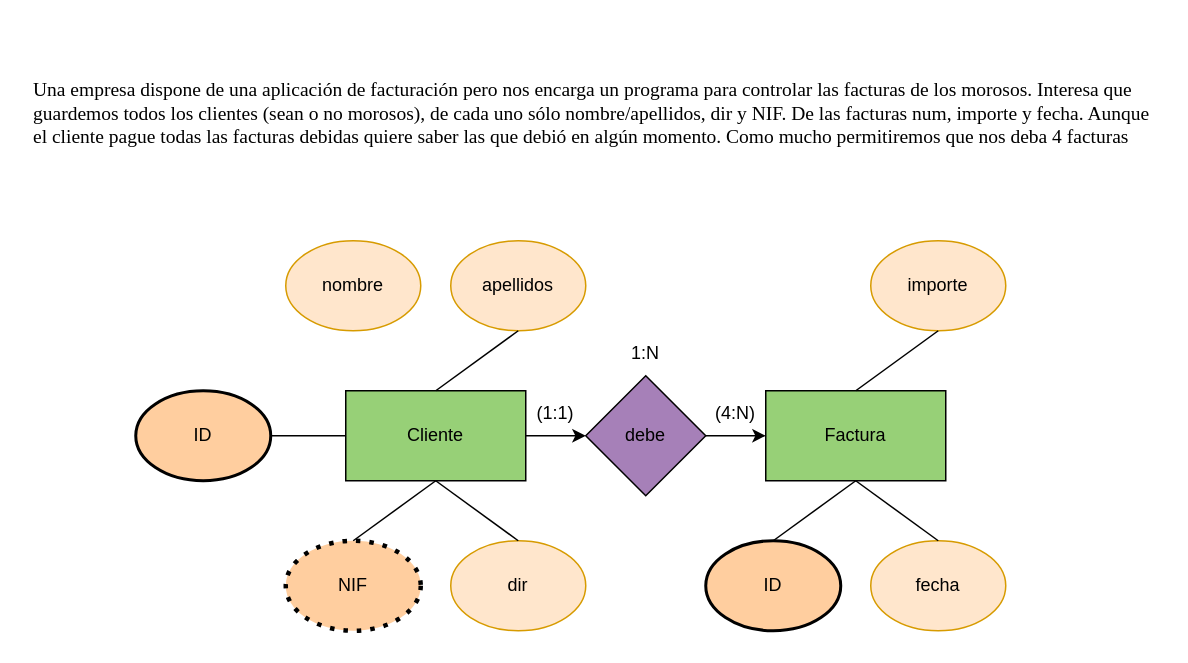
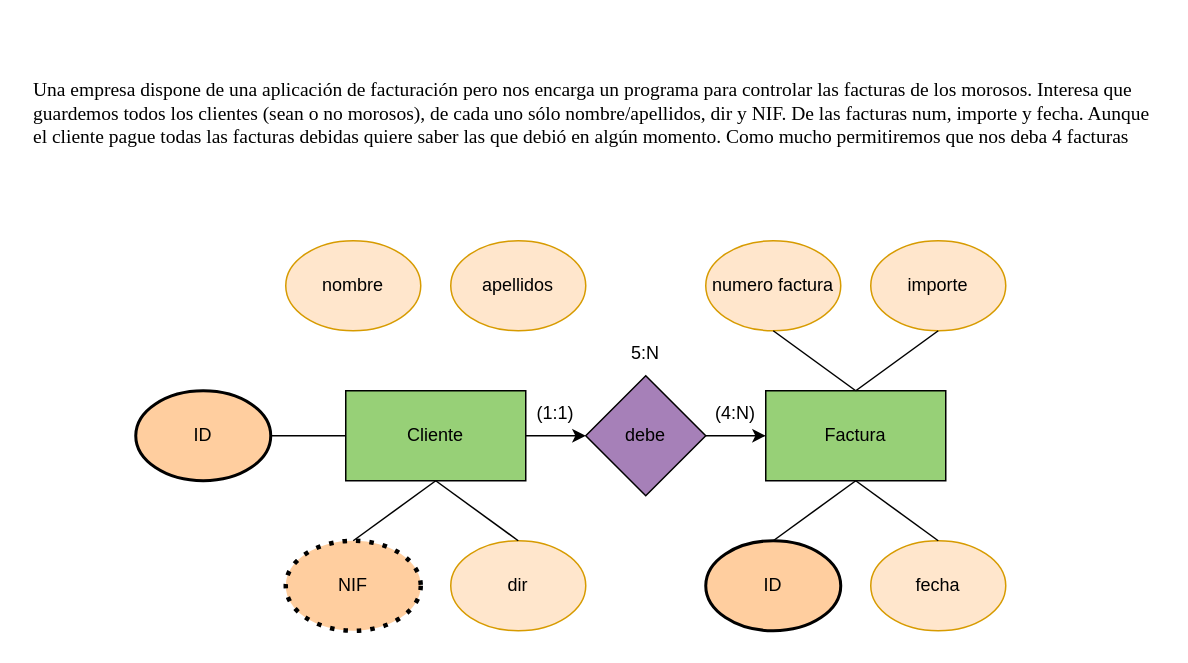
node "numero factura": added
node "1:N": label "1:N" -> "5:N"
edge "numero factura" -- "Factura": added
edge "apellidos" -- "Cliente": removed
